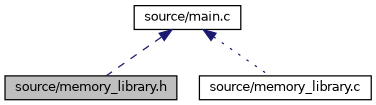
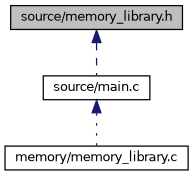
edge "source/memory_library.h" -> "source/main.c": reversed
node "source/memory_library.c": label "source/memory_library.c" -> "memory/memory_library.c"
